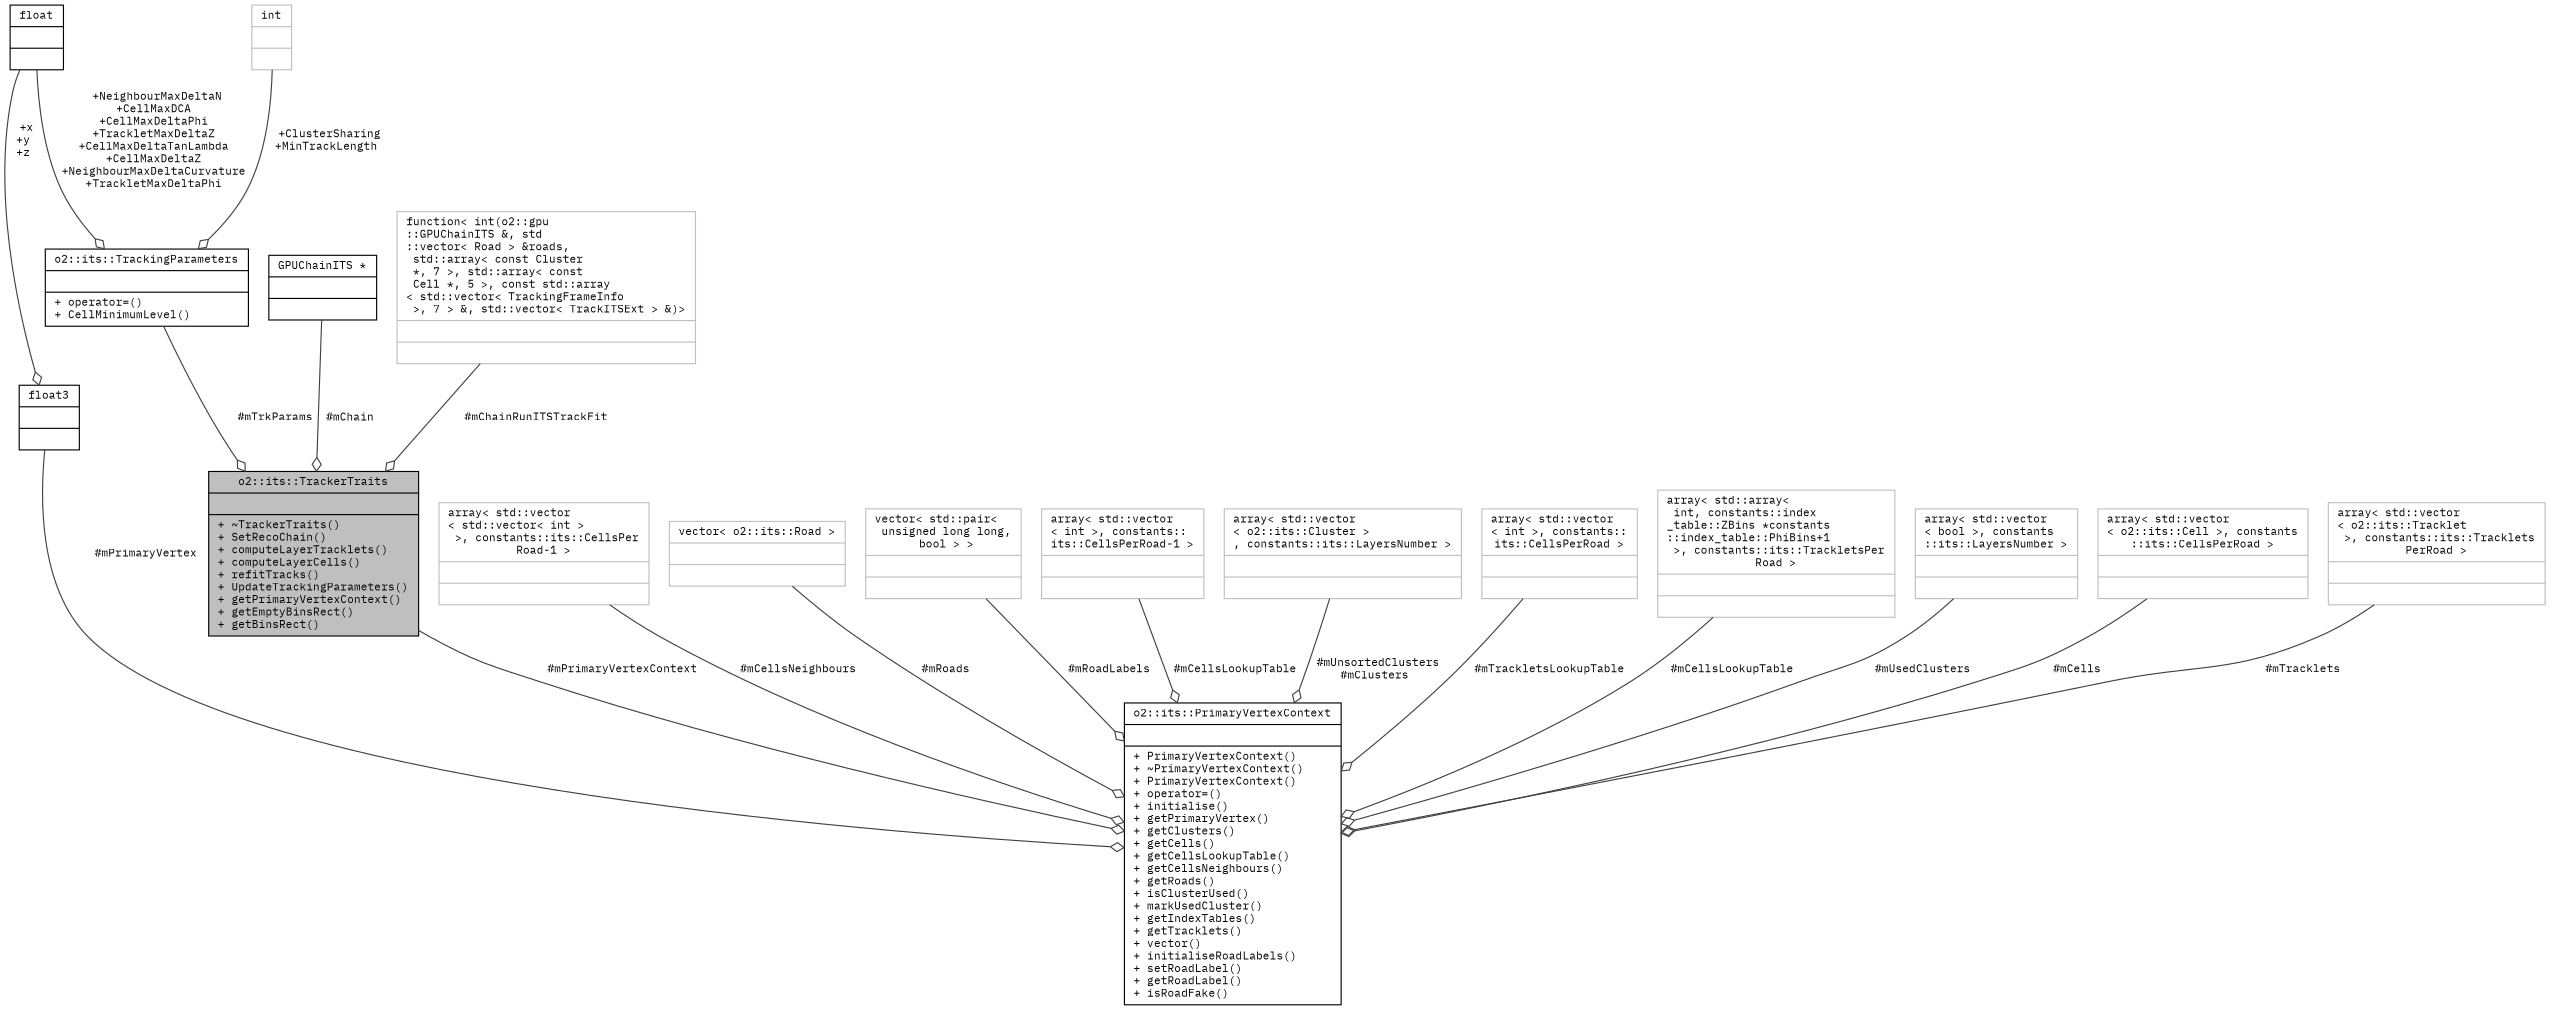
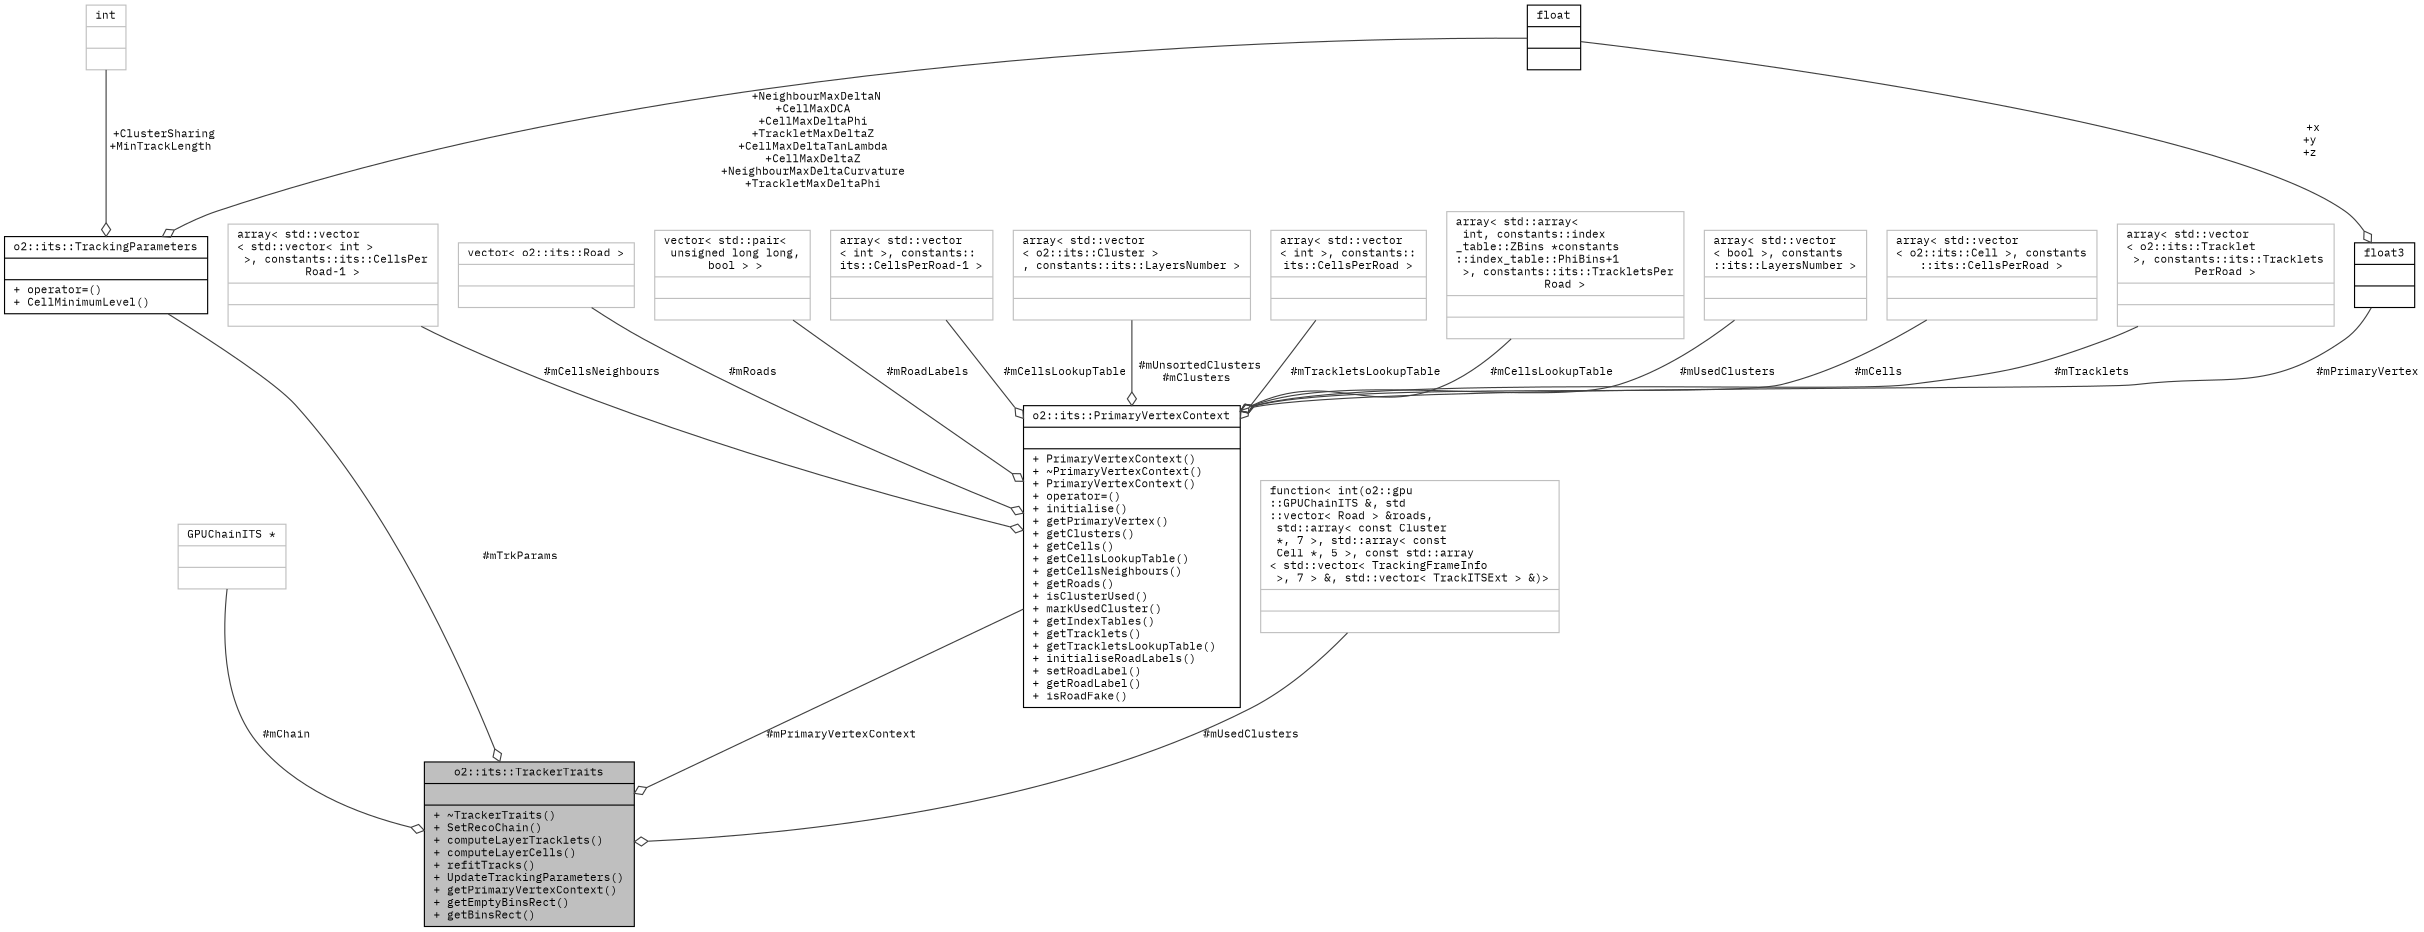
node "GPUChainITS *": color black -> grey75
edge "function< int(o2::gpu" -> "o2::its::TrackerTraits": label " #mChainRunITSTrackFit" -> " #mUsedClusters"
edge "o2::its::TrackerTraits" -> "o2::its::PrimaryVertexContext": reversed
node "o2::its::PrimaryVertexContext": text "+ vector()" -> "+ getTrackletsLookupTable()"
